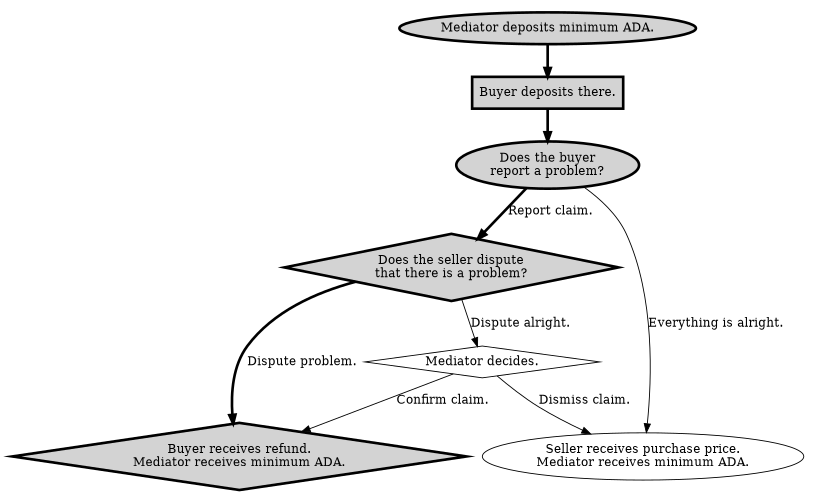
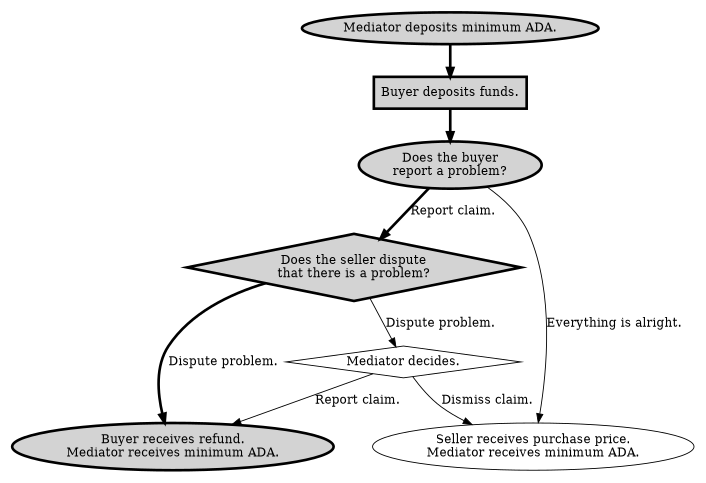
node "Buyer deposits there.": label "Buyer deposits there." -> "Buyer deposits funds."
edge "Does the seller dispute that there is a problem?" -> "Mediator decides.": label "Dispute alright." -> "Dispute problem."
edge "Mediator decides." -> "Buyer receives refund. Mediator receives minimum ADA.": label "Confirm claim." -> "Report claim."
node "Buyer receives refund. Mediator receives minimum ADA.": shape diamond -> ellipse
